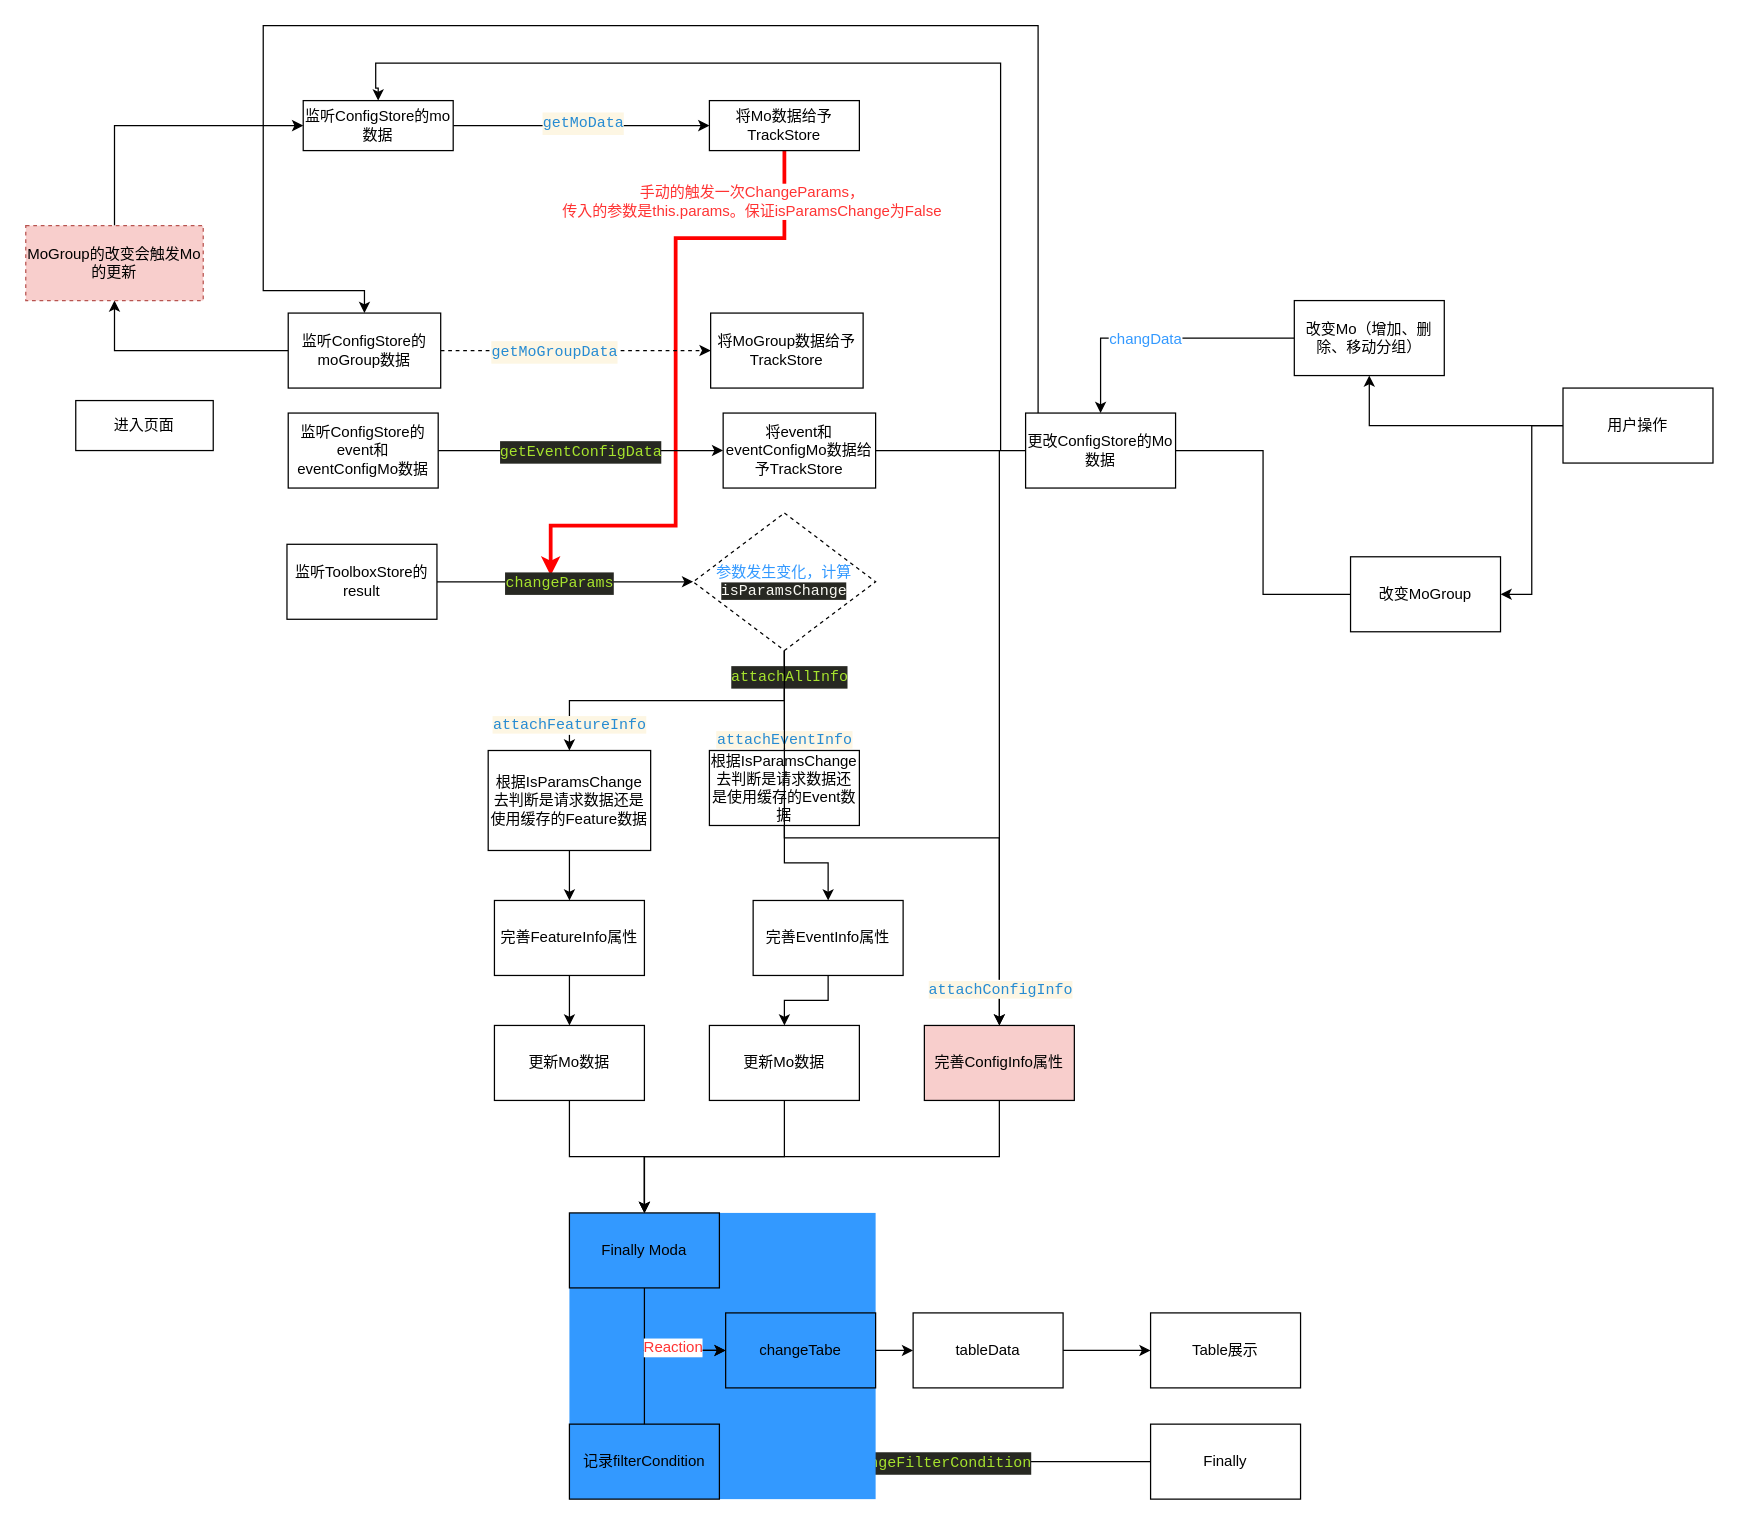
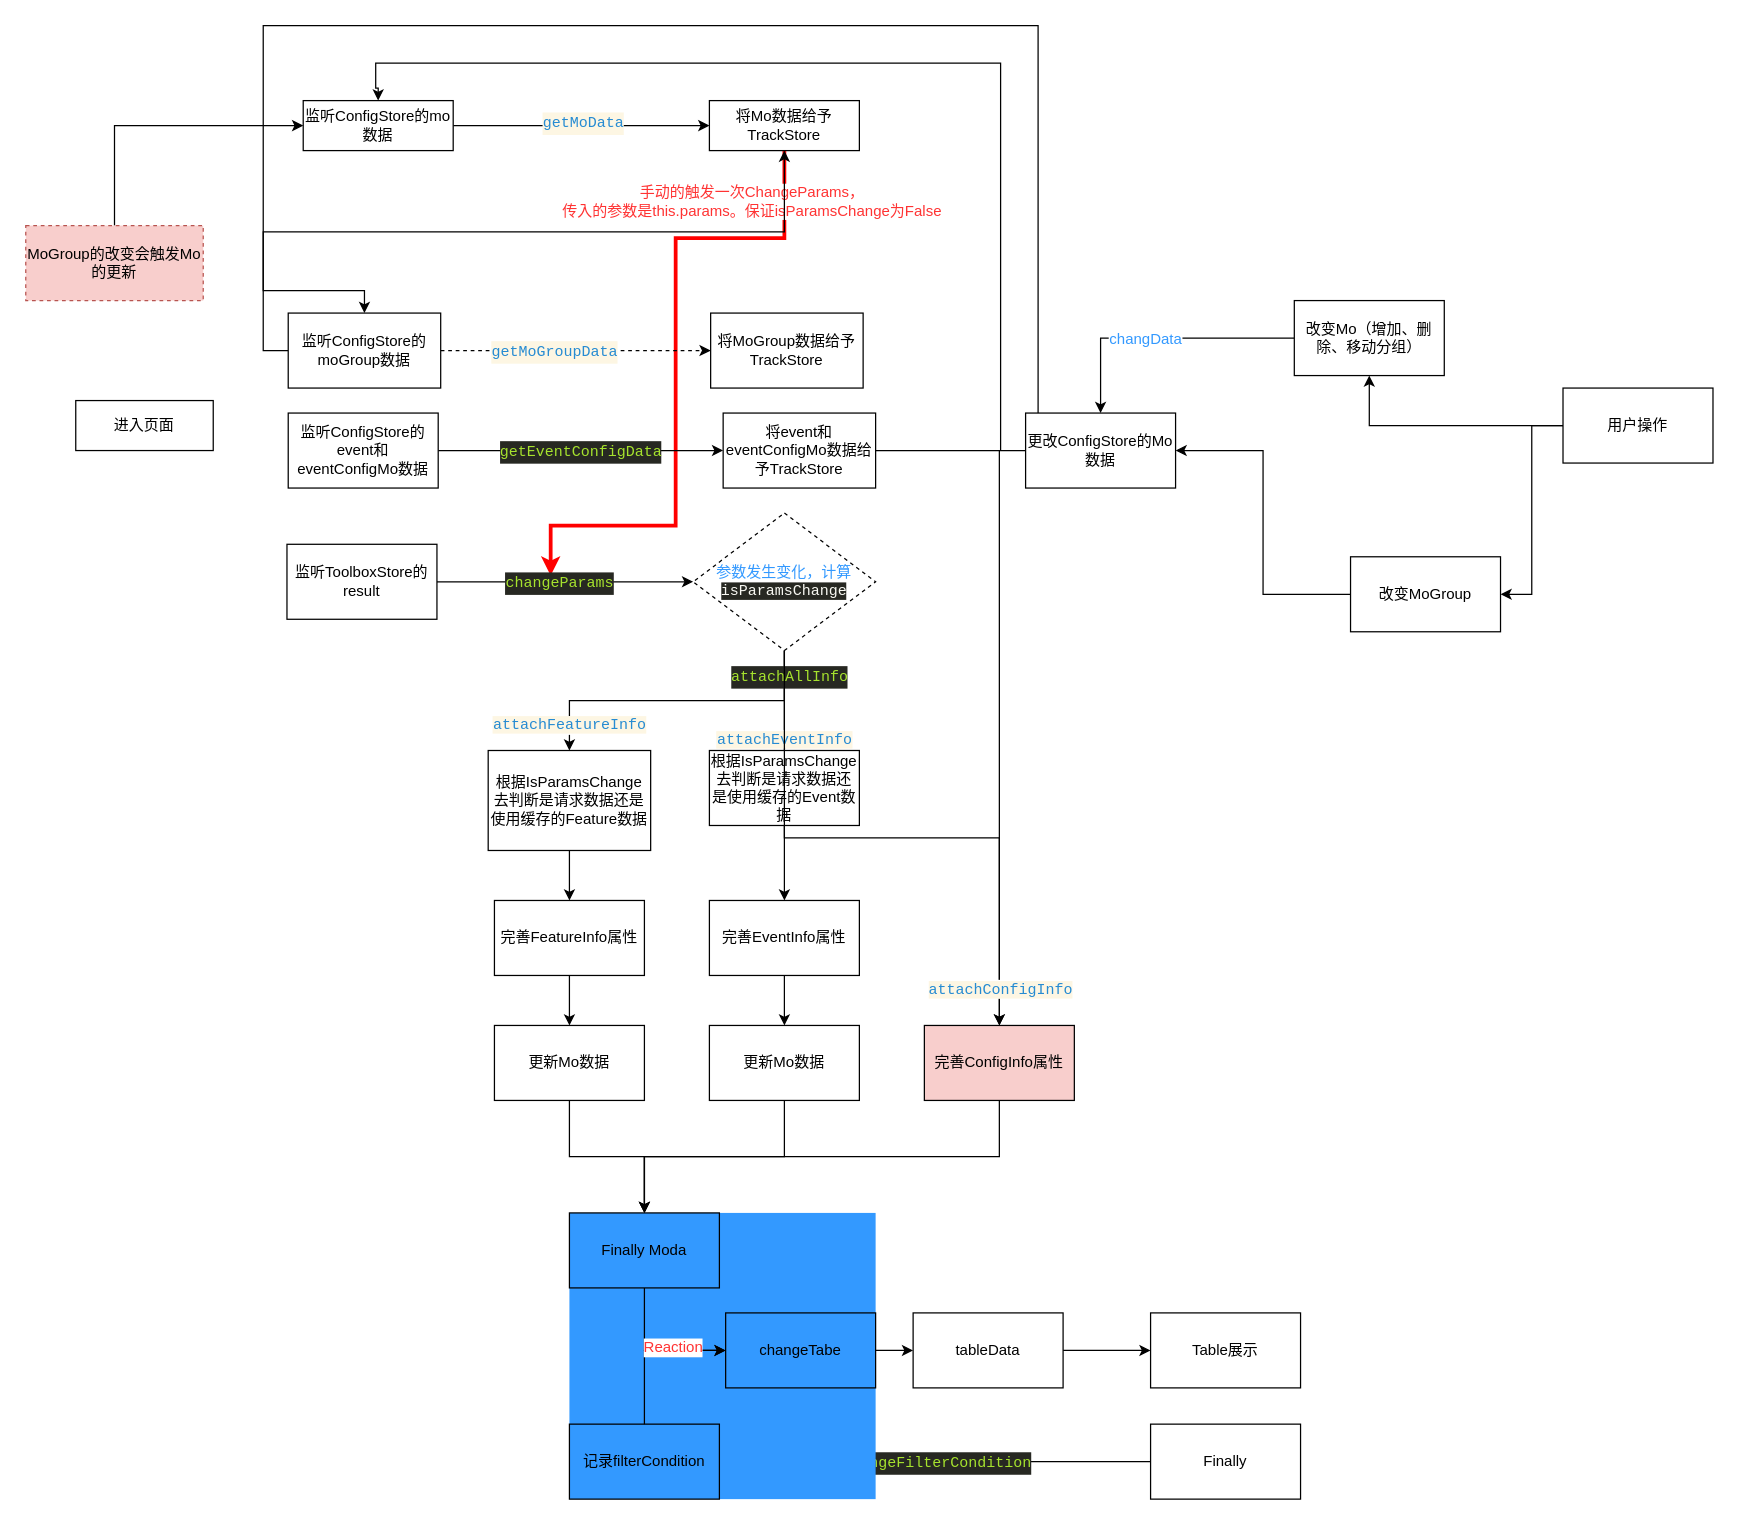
edge "监听ConfigStore的moGroup数据" -> "MoGroup的改变会触发Mo的更新": now "监听ConfigStore的moGroup数据" -> "将Mo数据给予TrackStore"
edge "更改ConfigStore的Mo数据" -- "改变MoGroup": arrowhead none -> classic
node "完善EventInfo属性": moved (828, 938) -> (784, 938)
